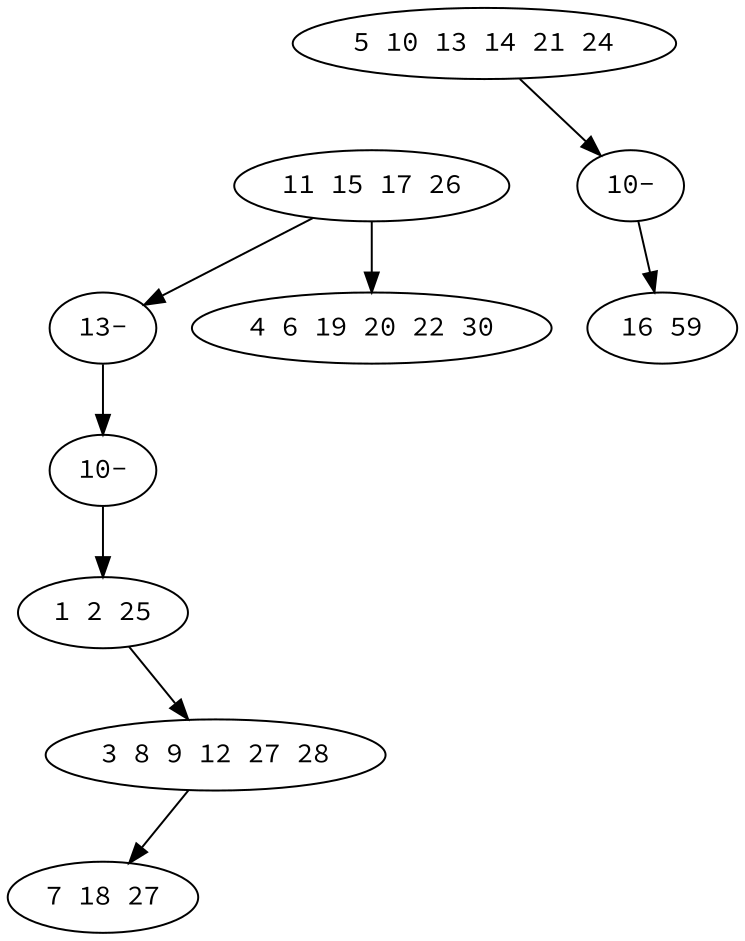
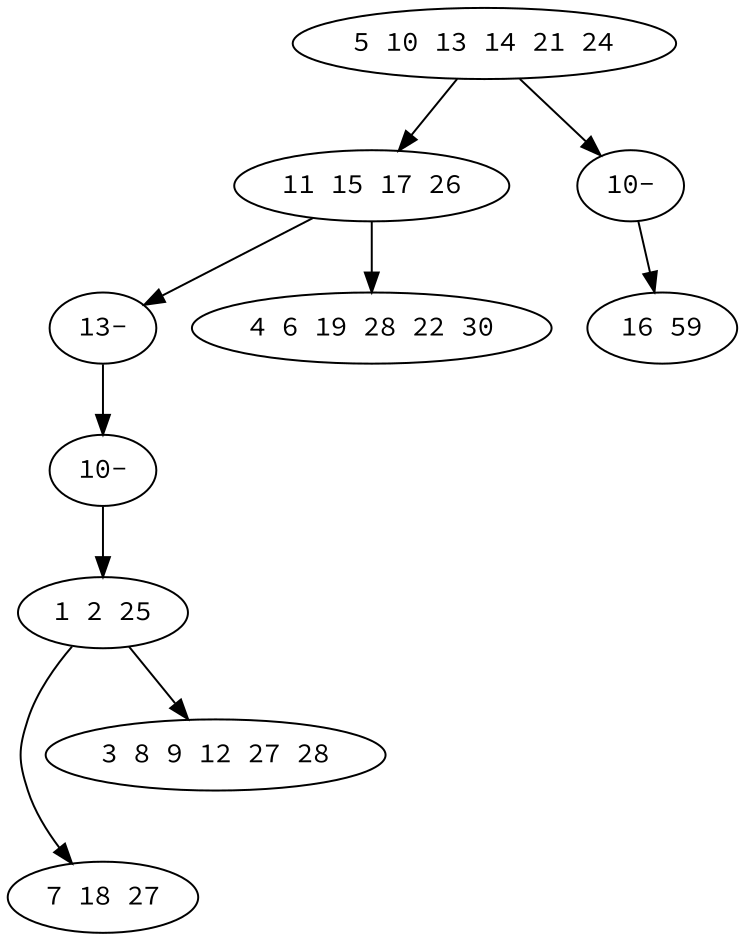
edge "5 10 13 14 21 24" -> "11 15 17 26": added
node "4 6 19 20 22 30": label "4 6 19 20 22 30" -> "4 6 19 28 22 30"
edge "3 8 9 12 27 28" -> "7 18 27": now "1 2 25" -> "7 18 27"
